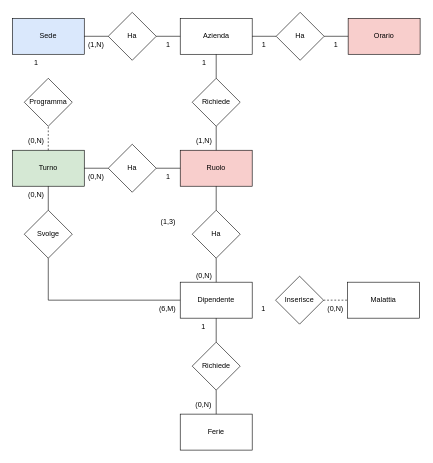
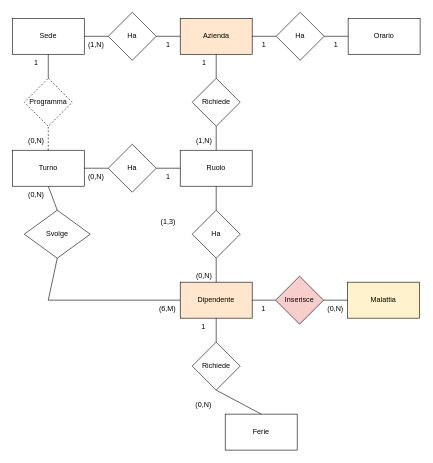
node "Sede": fillcolor #dae8fc -> #ffffff
node "Azienda": fillcolor #ffffff -> #ffe6cc
node "Orario": fillcolor #f8cecc -> #ffffff
edge "Sede" -- "Programma": added
node "Programma": style solid -> dashed
node "Turno": fillcolor #d5e8d4 -> #ffffff
node "Ruolo": fillcolor #f8cecc -> #ffffff
node "Svolge": size 48x48 -> 66x48
node "Dipendente": fillcolor #ffffff -> #ffe6cc
edge "Dipendente" -- "Inserisce": added
node "Inserisce": fillcolor #ffffff -> #f8cecc
edge "Inserisce" -- "Malattia": style dashed -> solid
node "Malattia": fillcolor #ffffff -> #fff2cc
node "Ferie": moved (216, 432) -> (261, 432)
